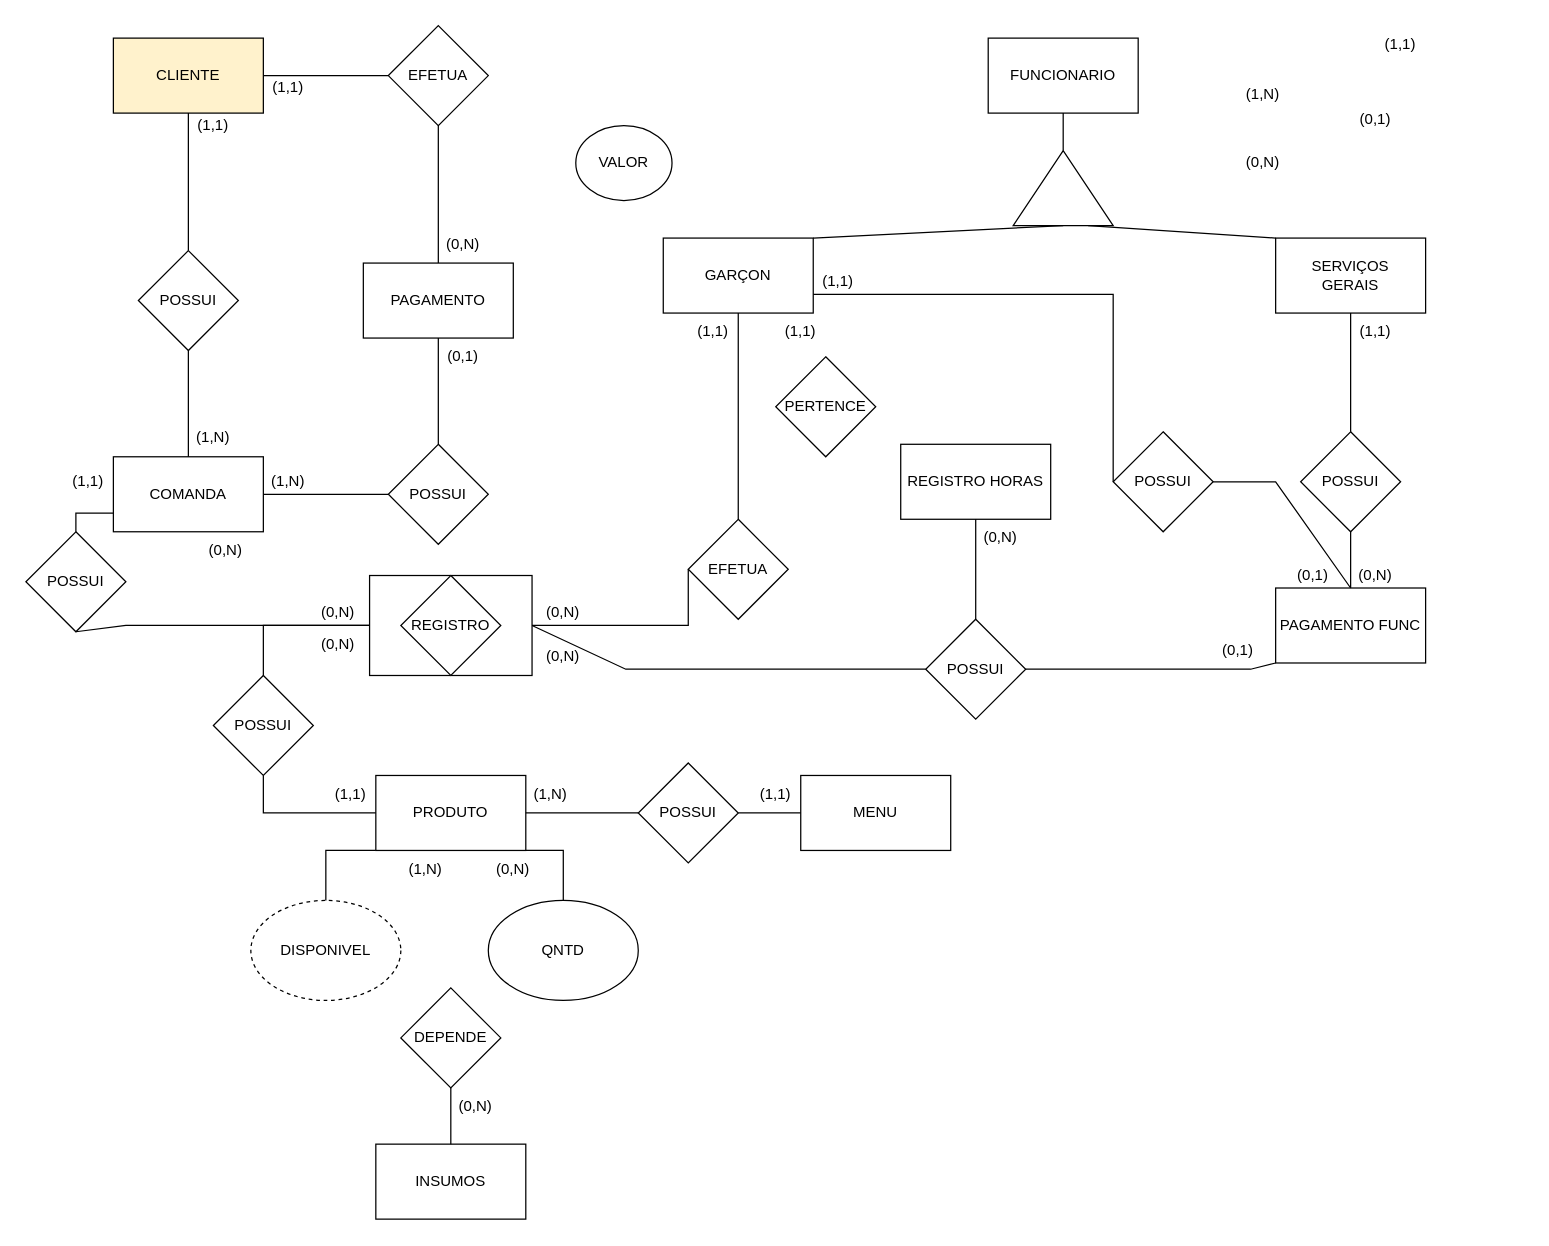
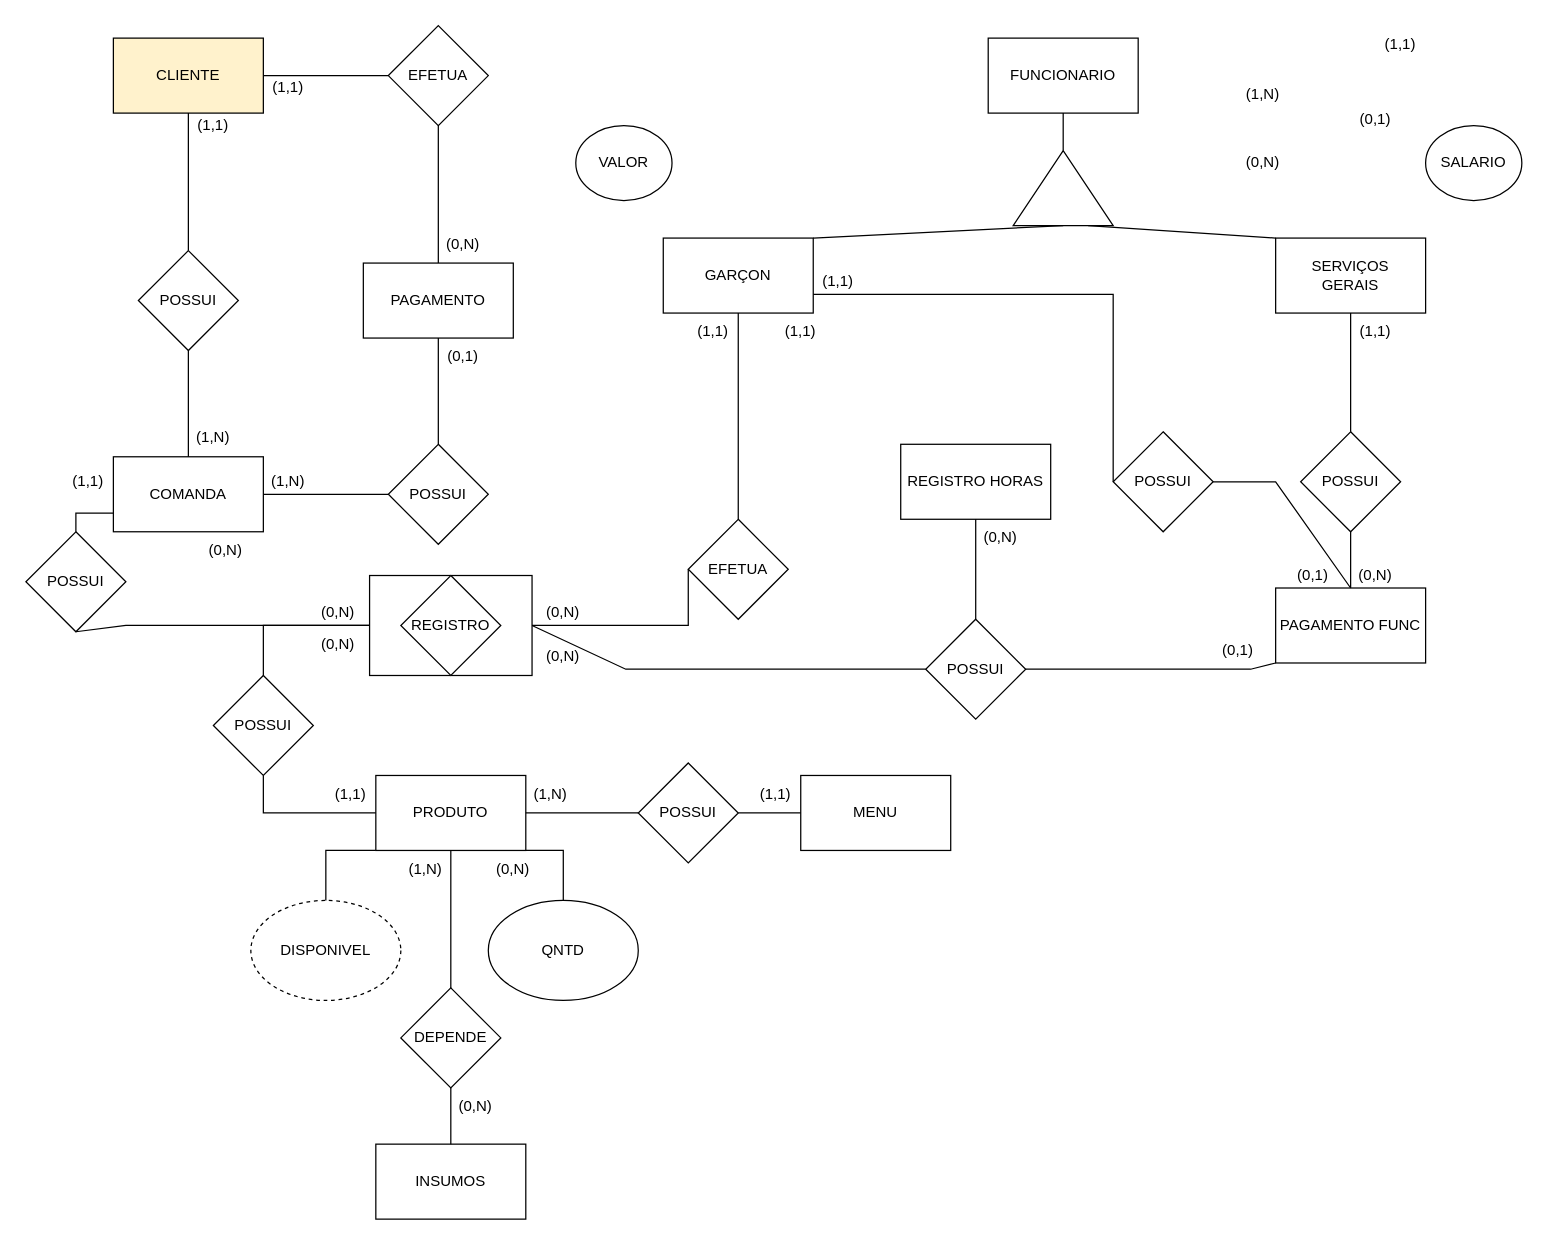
node "SALARIO": added
node "PERTENCE": removed
edge "PRODUTO" -- "DEPENDE": added
